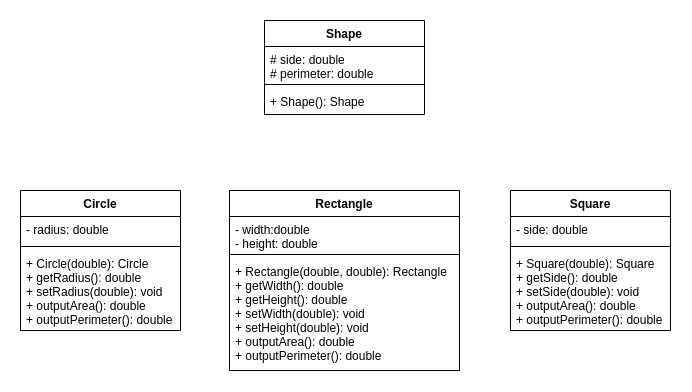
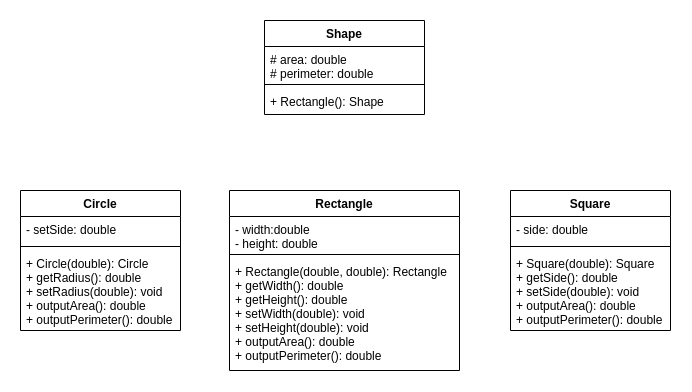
node "# side: double # perimeter: double": label "# side: double # perimeter: double" -> "# area: double # perimeter: double"
node "+ Shape(): Shape": label "+ Shape(): Shape" -> "+ Rectangle(): Shape"
node "- radius: double": label "- radius: double" -> "- setSide: double"
